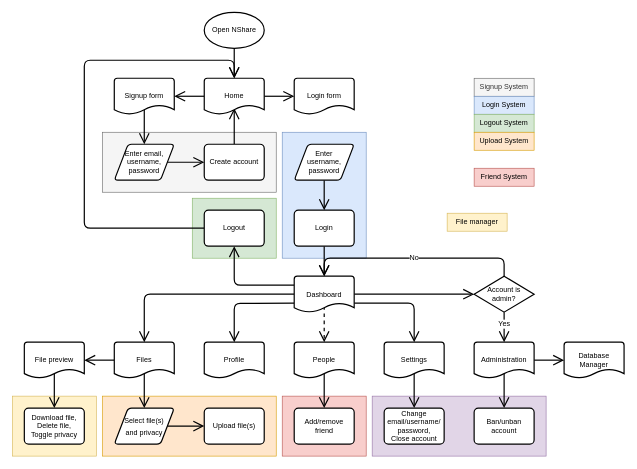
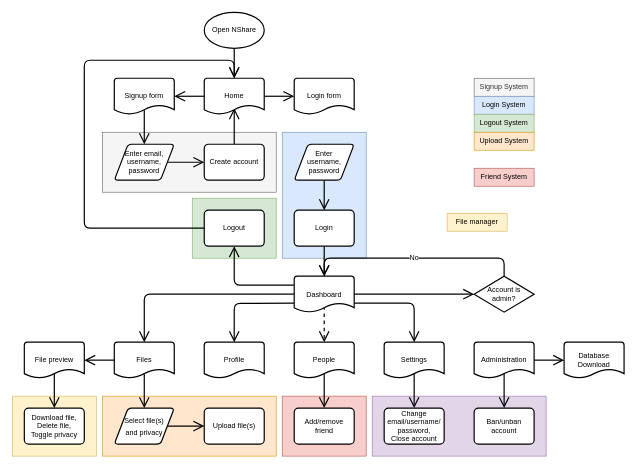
edge "Account is admin?" -> "Administration": removed, label "Yes"
node "Database Manager": label "Database Manager" -> "Database Download"
